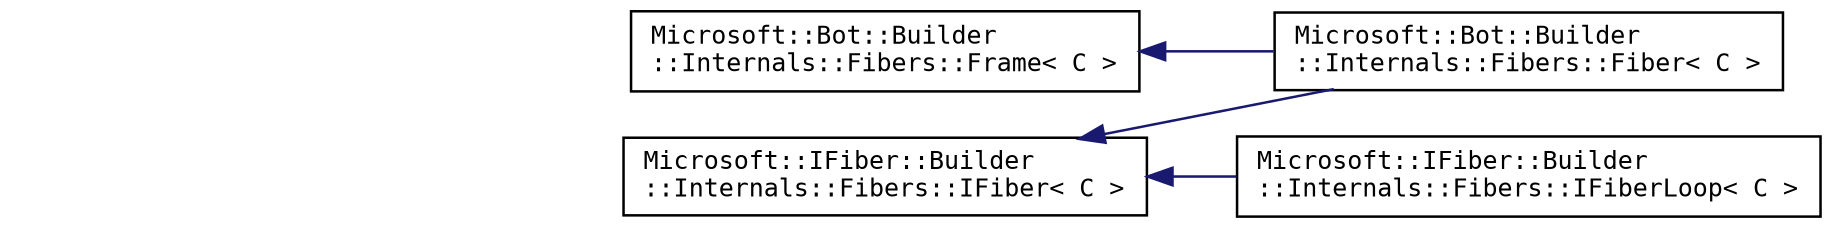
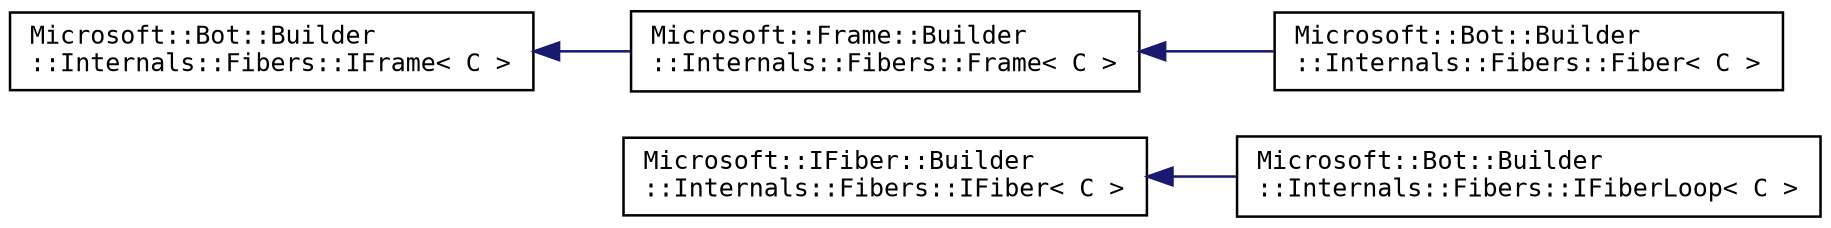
node "Microsoft::Bot::Builder ::Internals::Fibers::IFrame< C >": added
node "Microsoft::Bot::Builder ::Internals::Fibers::Frame< C >": label "Microsoft::Bot::Builder ::Internals::Fibers::Frame< C >" -> "Microsoft::Frame::Builder ::Internals::Fibers::Frame< C >"
edge "Microsoft::Bot::Builder ::Internals::Fibers::Fiber< C >" -> "Microsoft::IFiber::Builder ::Internals::Fibers::IFiber< C >": removed
node "Microsoft::IFiber::Builder ::Internals::Fibers::IFiberLoop< C >": label "Microsoft::IFiber::Builder ::Internals::Fibers::IFiberLoop< C >" -> "Microsoft::Bot::Builder ::Internals::Fibers::IFiberLoop< C >"
